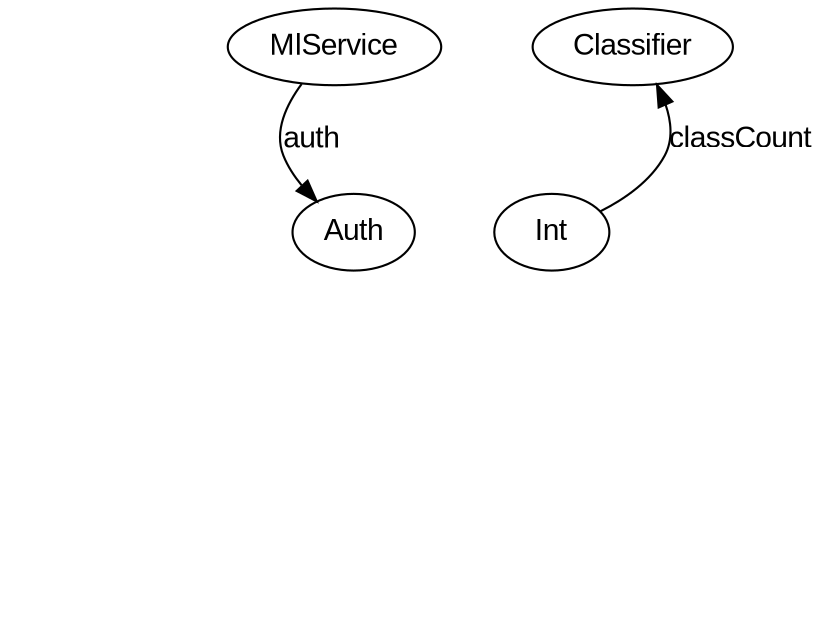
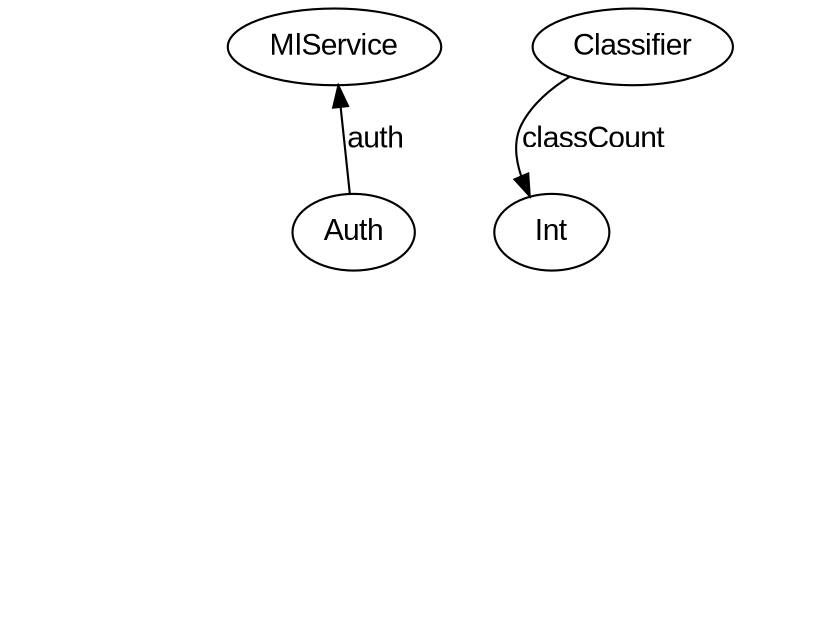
edge "MlService" -> "Auth": reversed
edge "Int" -> "Classifier": reversed
